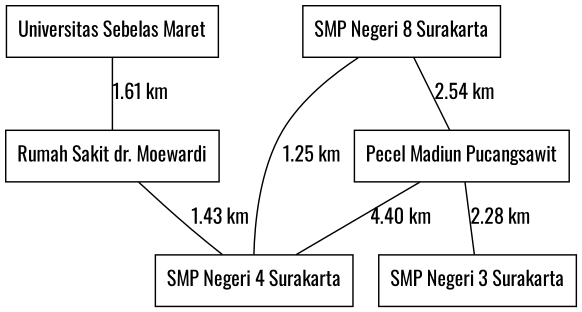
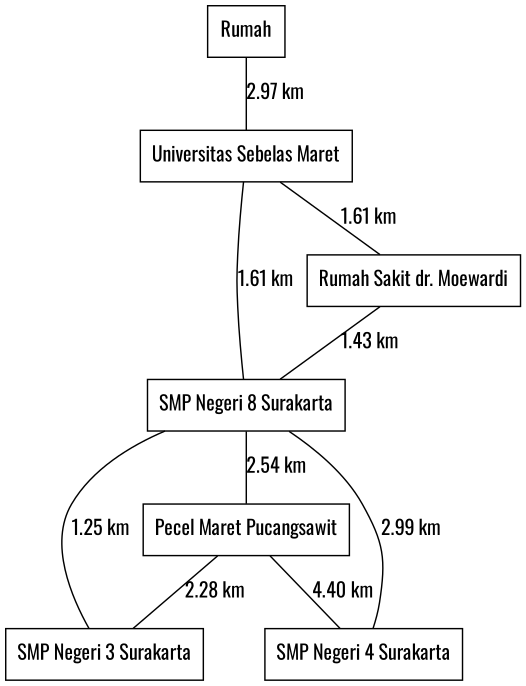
node "Rumah": added
edge "SMP Negeri 8 Surakarta" -- "SMP Negeri 4 Surakarta": label "1.25 km" -> "2.99 km"
node "Pecel Madiun Pucangsawit": label "Pecel Madiun Pucangsawit" -> "Pecel Maret Pucangsawit"
edge "Rumah Sakit dr. Moewardi" -- "SMP Negeri 4 Surakarta": now "Rumah Sakit dr. Moewardi" -- "SMP Negeri 8 Surakarta"
edge "Universitas Sebelas Maret" -- "SMP Negeri 8 Surakarta": added, label "1.61 km"
edge "SMP Negeri 8 Surakarta" -- "SMP Negeri 3 Surakarta": added, label "1.25 km"
